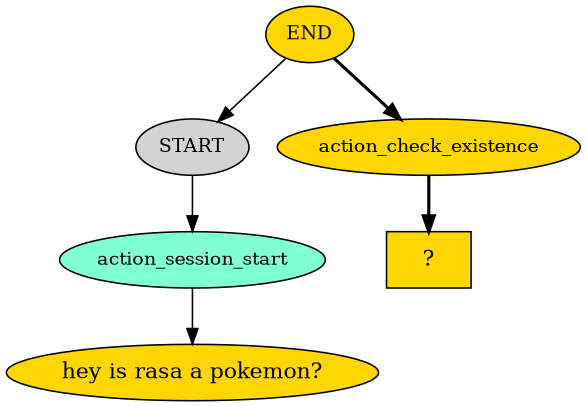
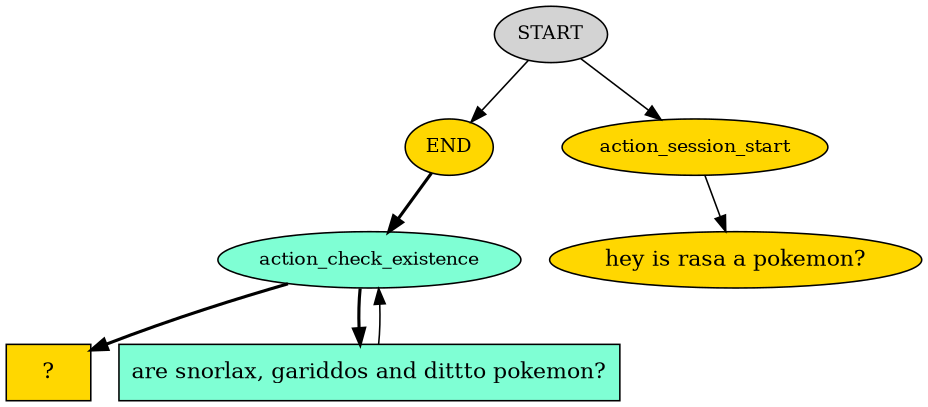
edge "END" -> "START": reversed
node "action_check_existence": fillcolor gold -> aquamarine
node "action_session_start": fillcolor aquamarine -> gold
node "are snorlax, gariddos and dittto pokemon?": added
